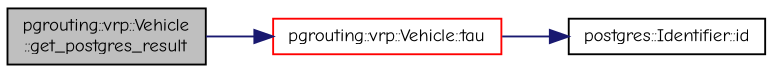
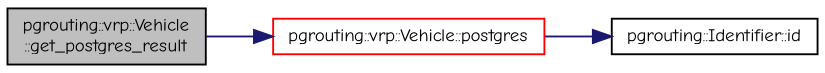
node "pgrouting::vrp::Vehicle::tau": label "pgrouting::vrp::Vehicle::tau" -> "pgrouting::vrp::Vehicle::postgres"
node "postgres::Identifier::id": label "postgres::Identifier::id" -> "pgrouting::Identifier::id"
